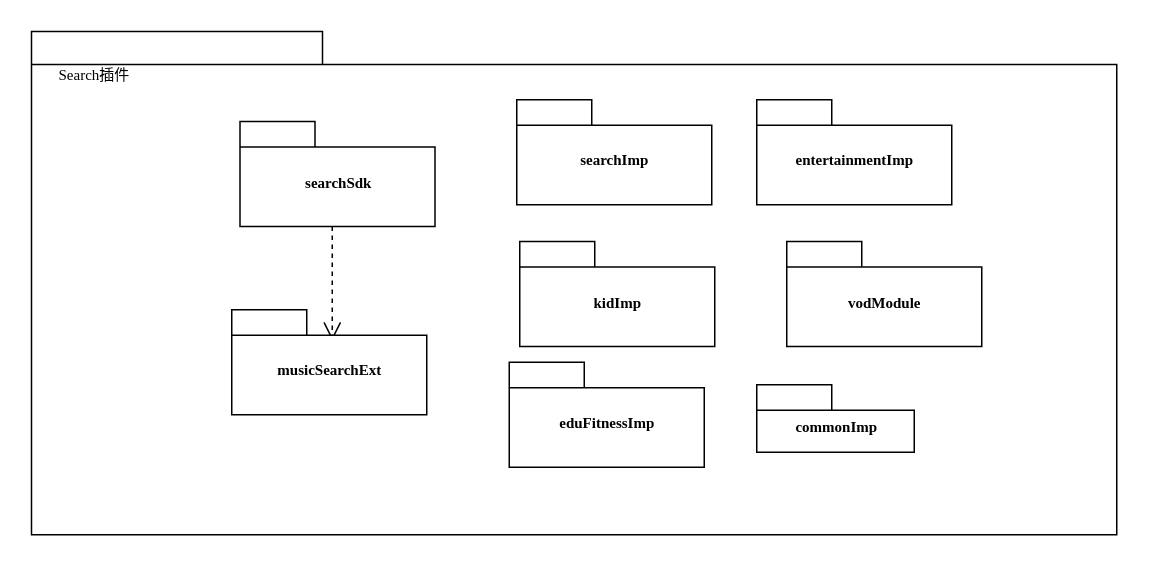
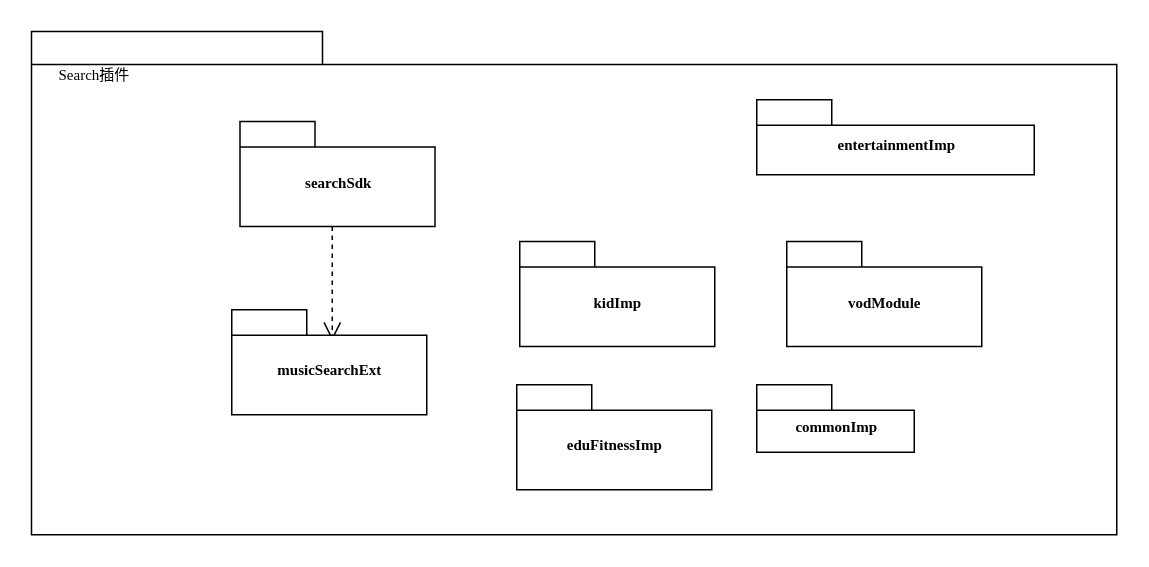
node "searchImp": removed
node "entertainmentImp": size 195x105 -> 278x75
node "eduFitnessImp": moved (607, 415) -> (614, 437)
